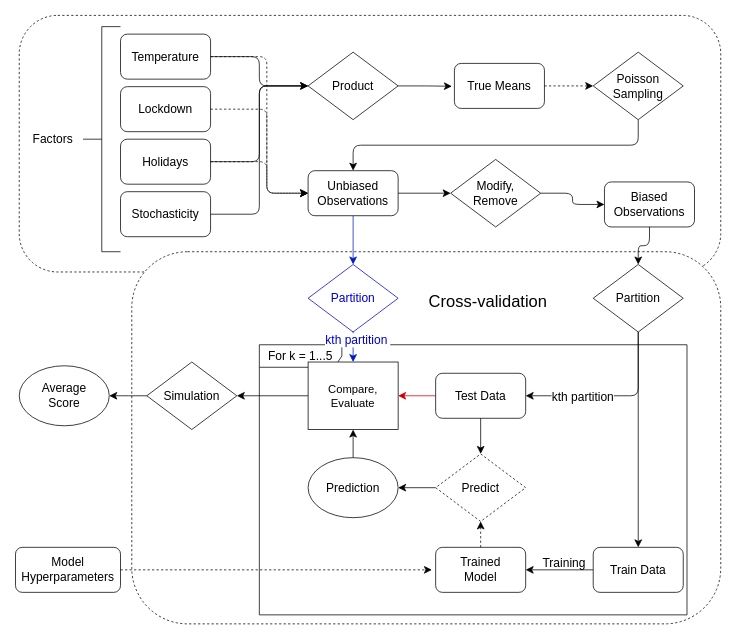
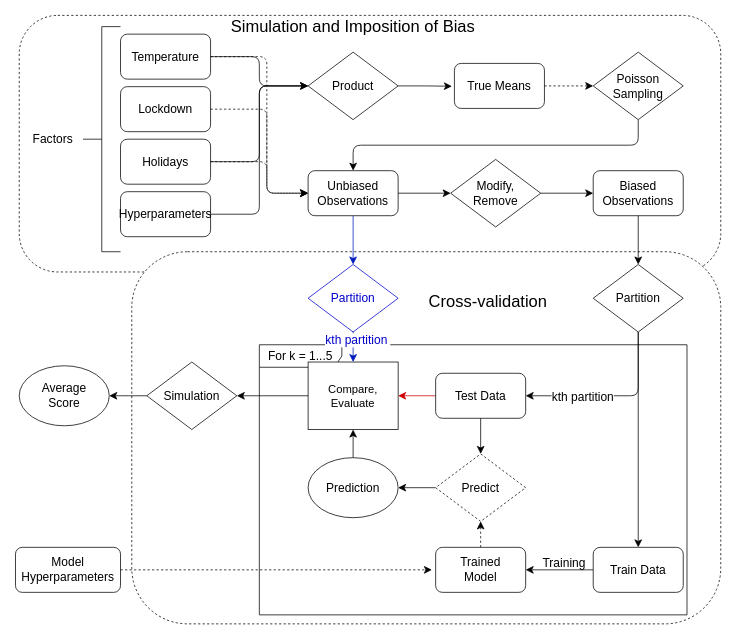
node "Simulation and Imposition of Bias": added
node "Biased Observations": moved (649, 204) -> (638, 193)
node "Stochasticity": label "Stochasticity" -> "Hyperparameters"
